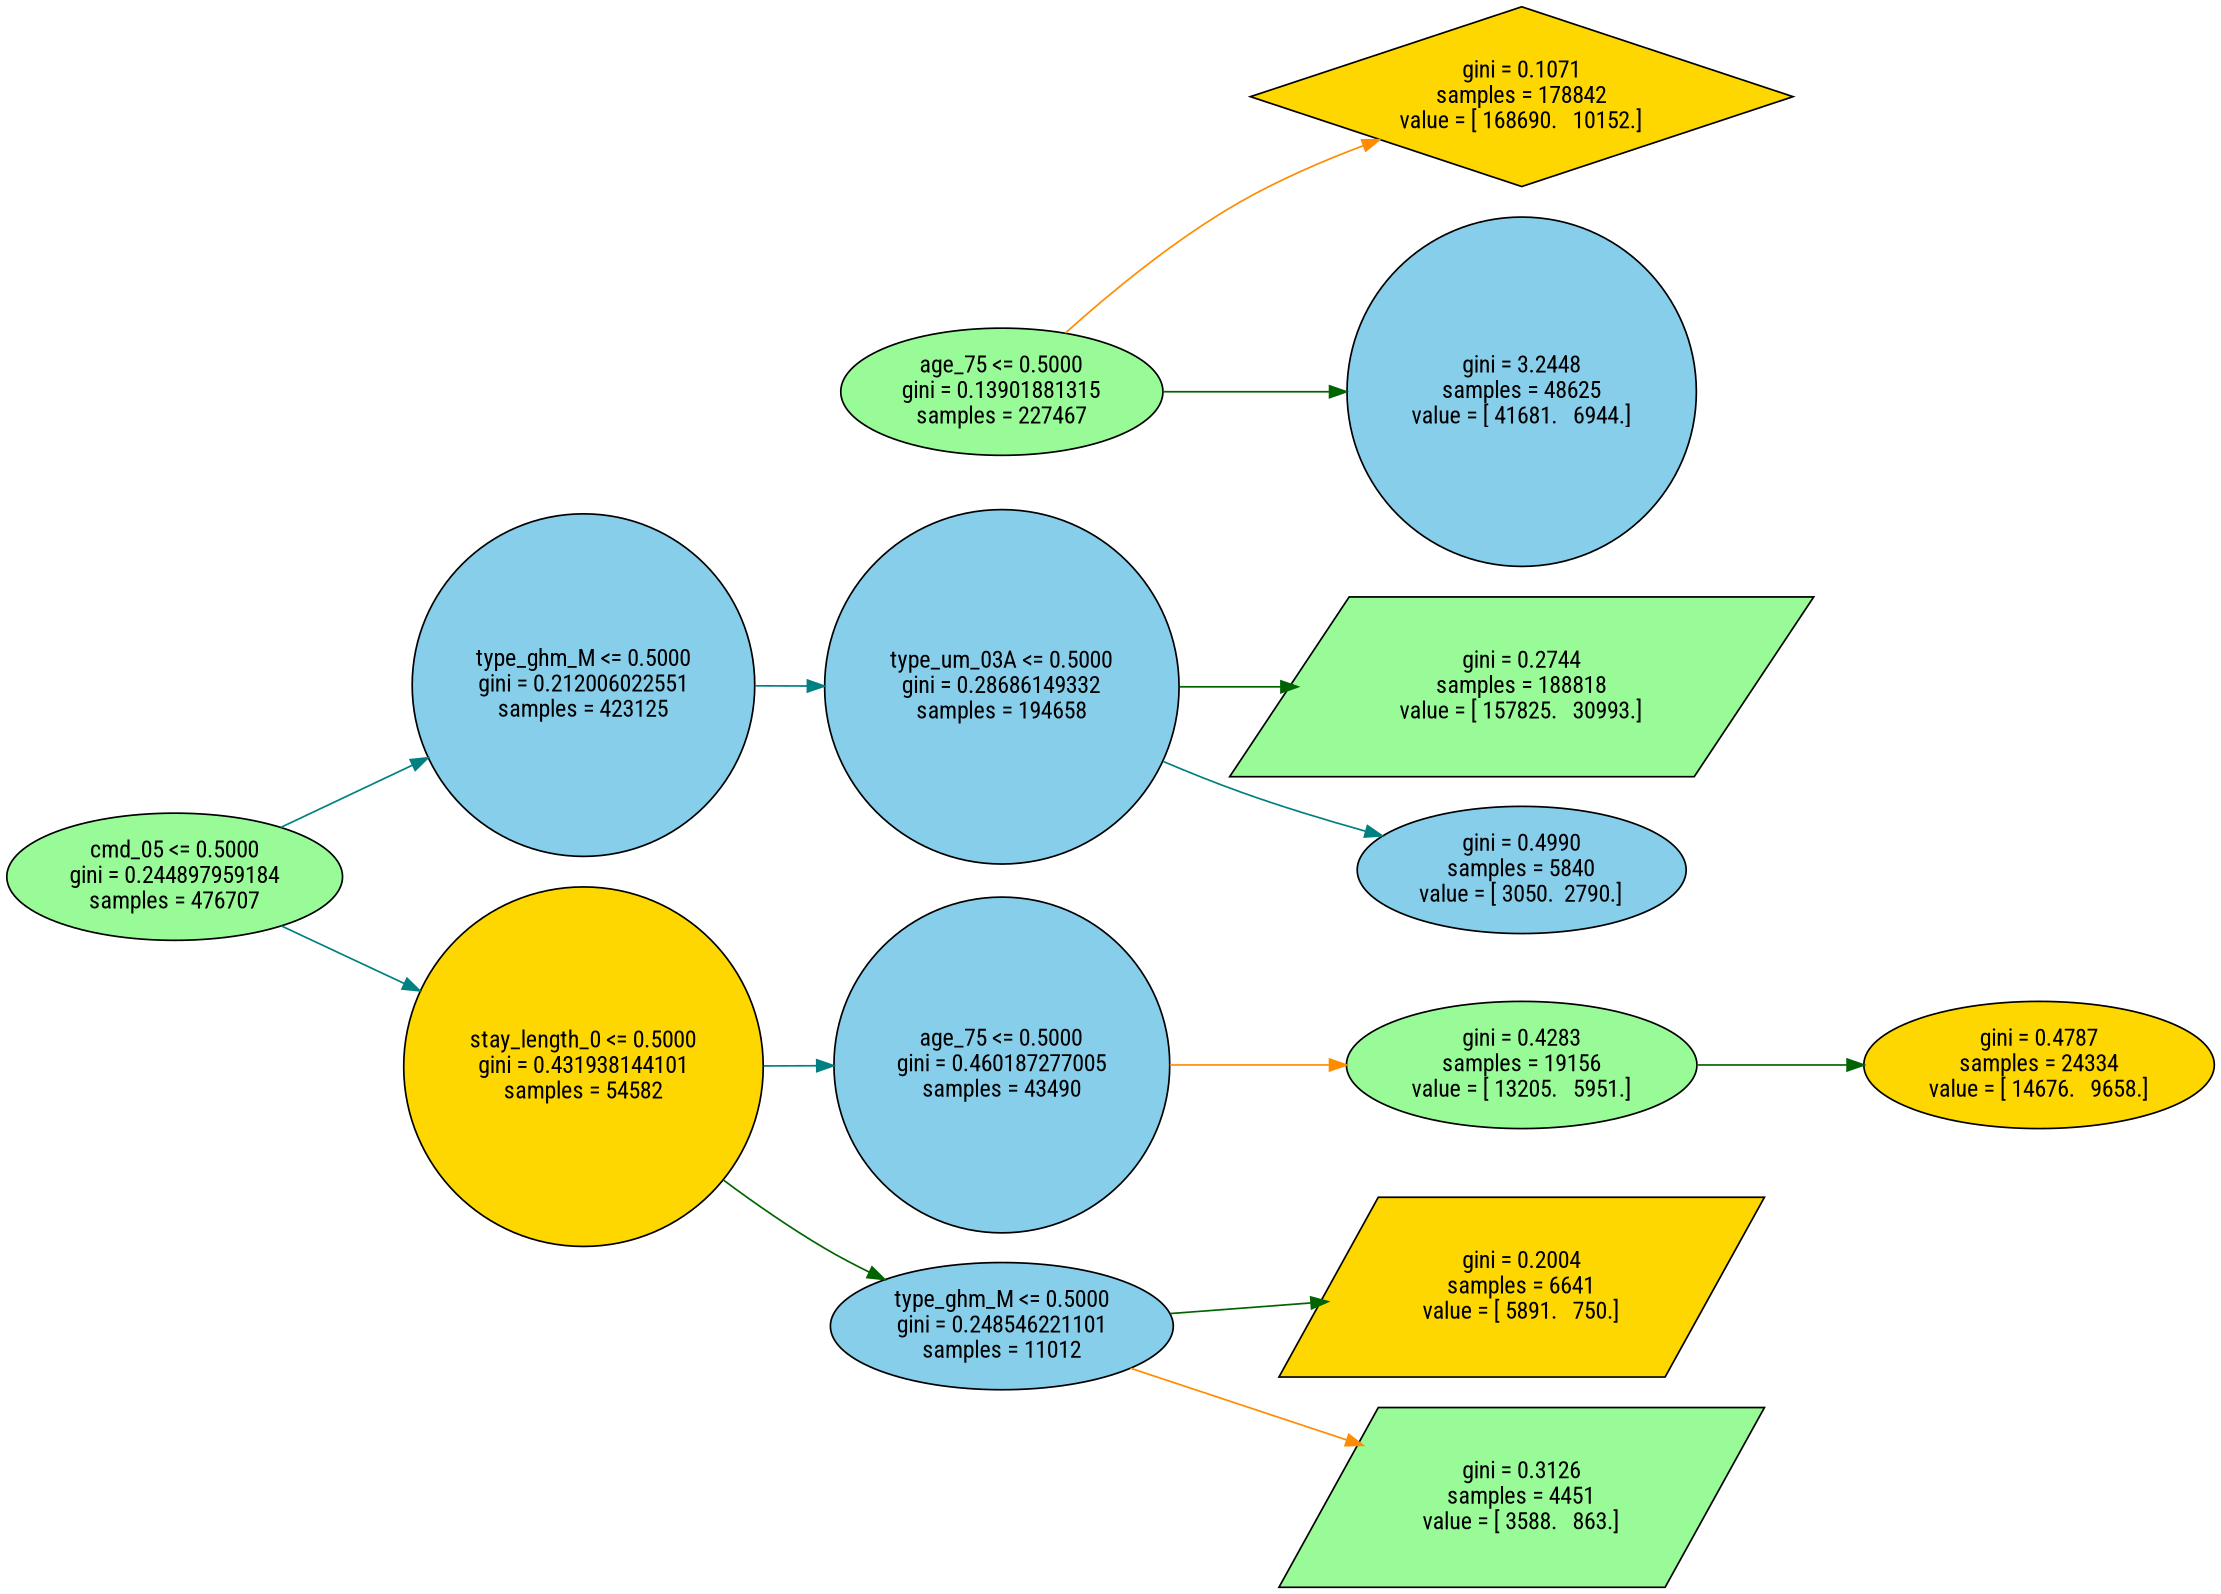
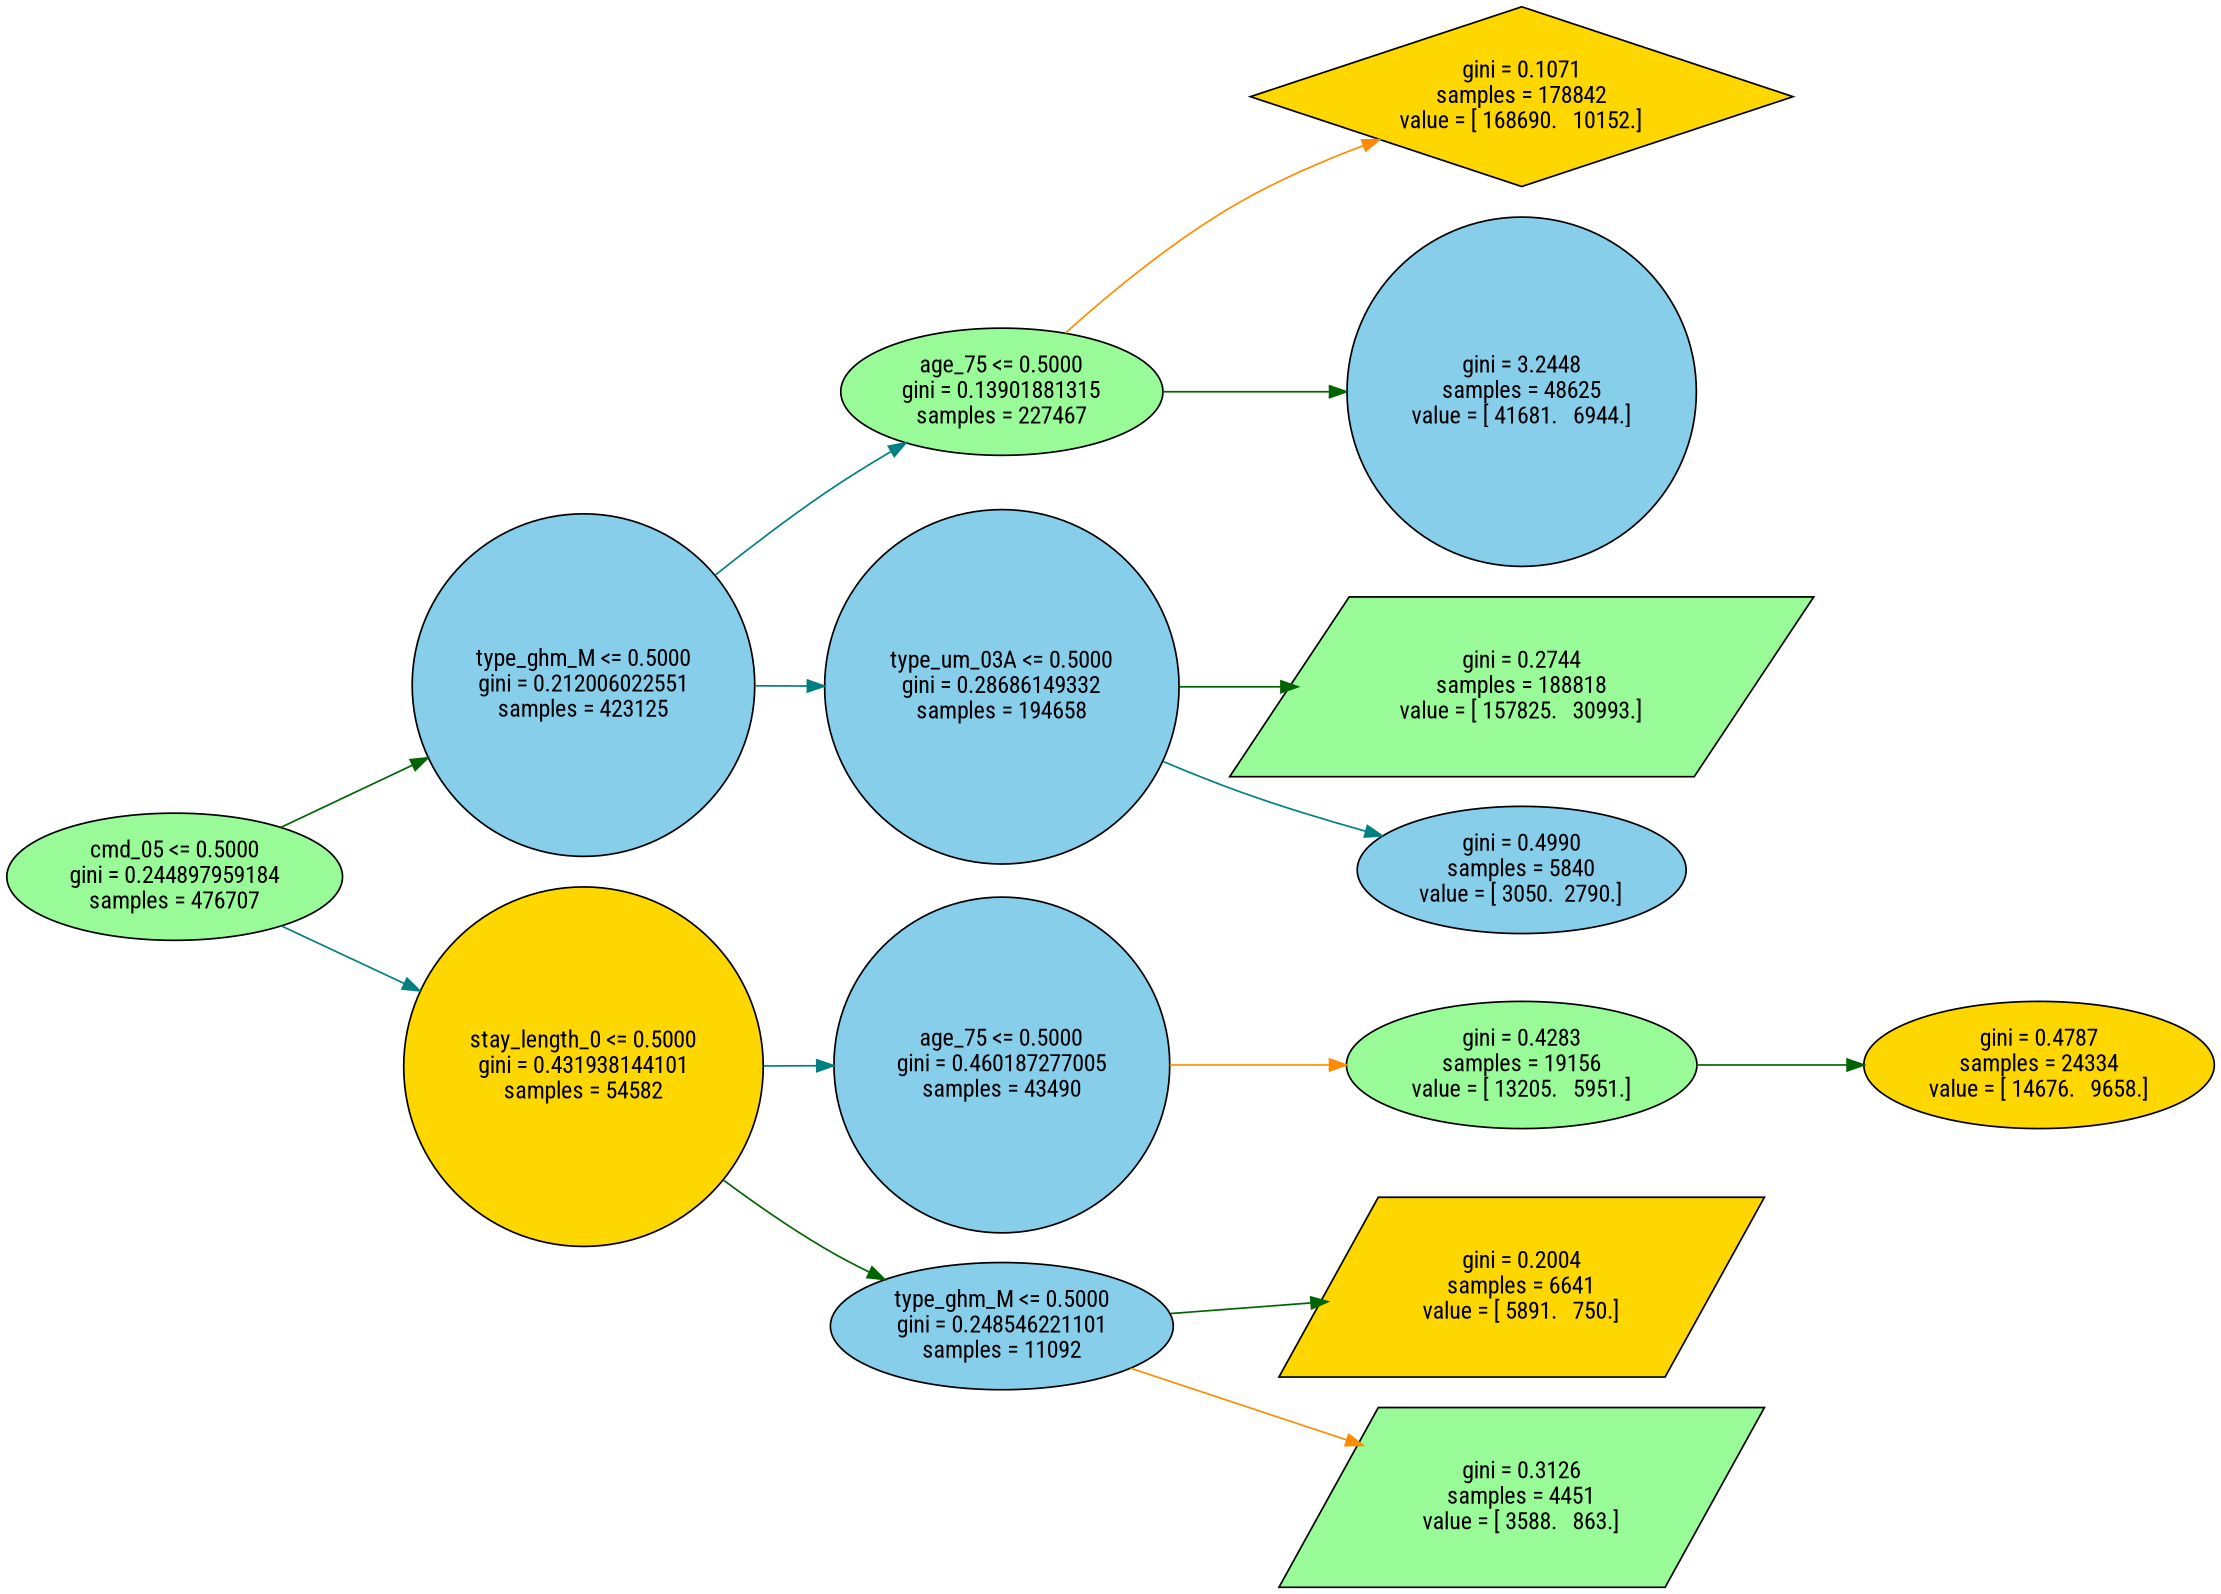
edge "type_ghm_M <= 0.5000 gini = 0.212006022551 samples = 423125" -> "age_75 <= 0.5000 gini = 0.13901881315 samples = 227467": added
edge "cmd_05 <= 0.5000 gini = 0.244897959184 samples = 476707" -> "type_ghm_M <= 0.5000 gini = 0.212006022551 samples = 423125": color teal -> darkgreen
node "type_ghm_M <= 0.5000 gini = 0.248546221101 samples = 11012": label "type_ghm_M <= 0.5000 gini = 0.248546221101 samples = 11012" -> "type_ghm_M <= 0.5000 gini = 0.248546221101 samples = 11092"
